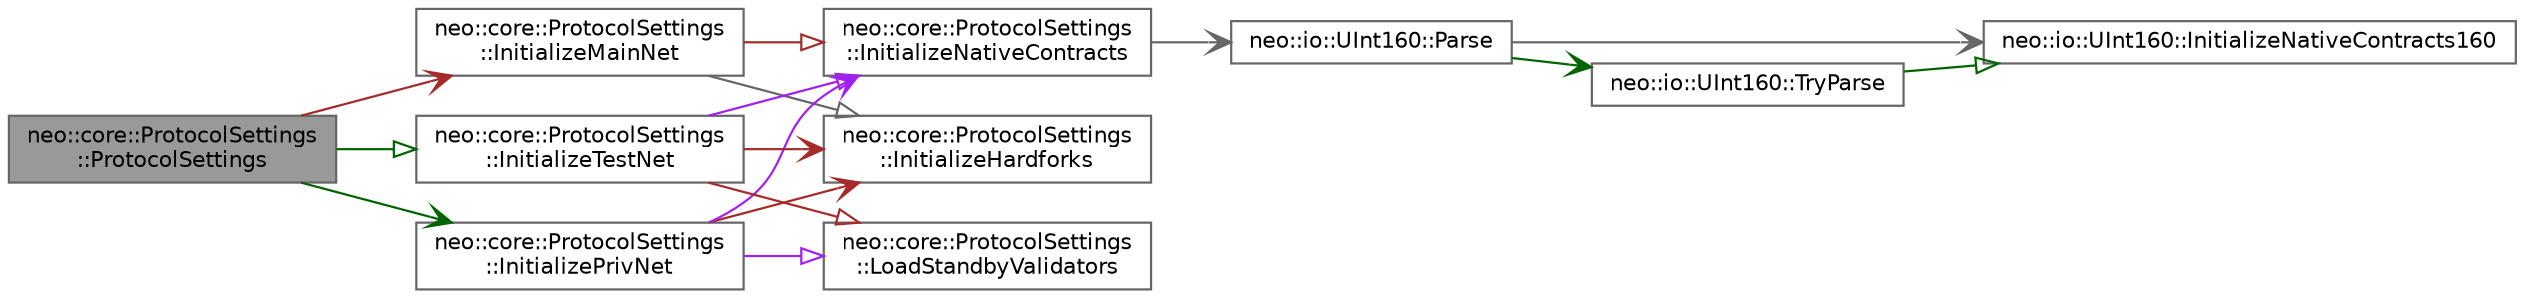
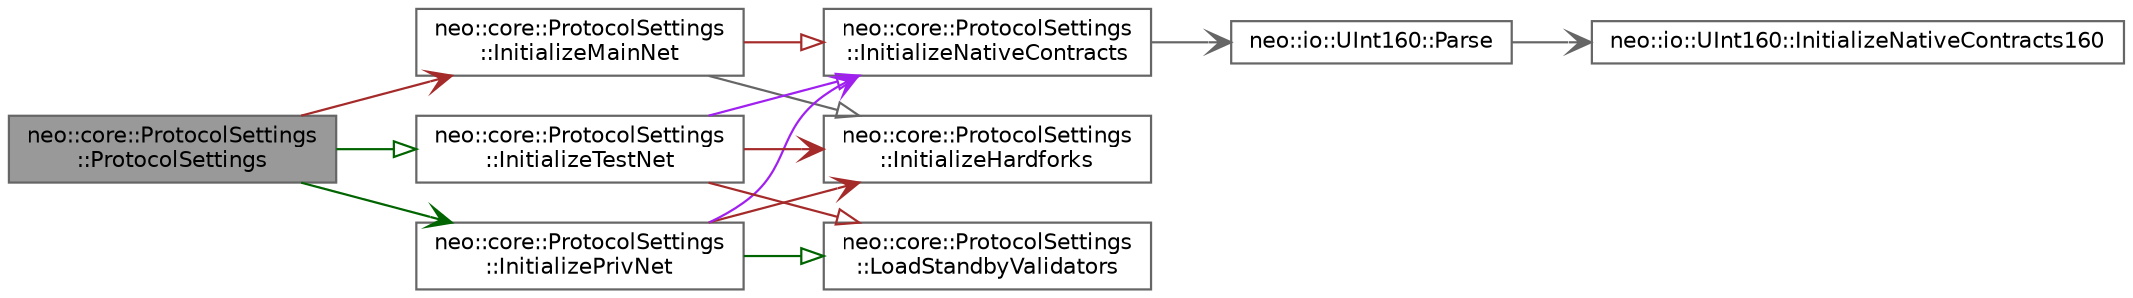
node "neo::io::UInt160::TryParse": removed
edge "neo::core::ProtocolSettings ::InitializePrivNet" -> "neo::core::ProtocolSettings ::LoadStandbyValidators": color purple -> darkgreen
